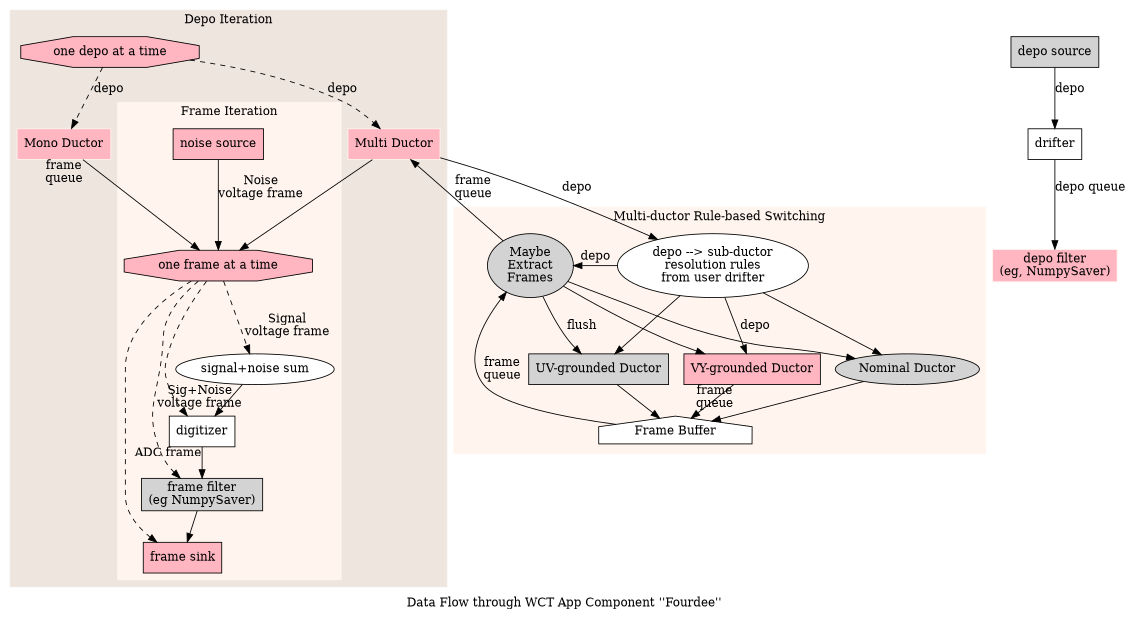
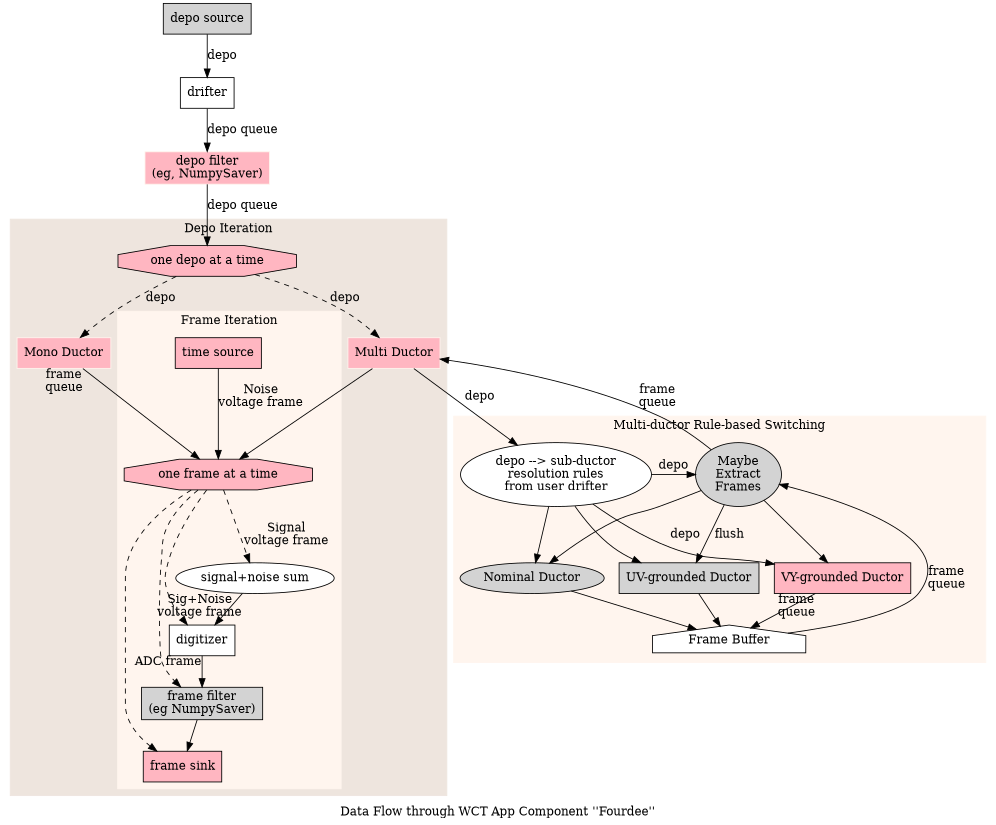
node "noise source": label "noise source" -> "time source"
edge "depo filter (eg, NumpySaver)" -> "one depo at a time": added, label "depo queue"
